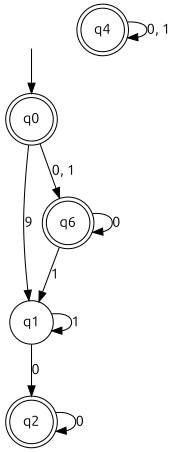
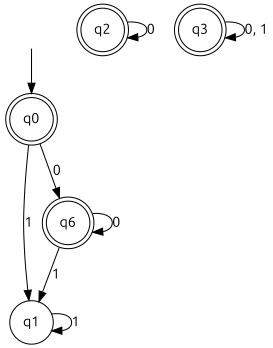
node "q4": label "q4" -> "q3"
edge "q0" -> "q6": label "0, 1" -> "0"
edge "q0" -> "q1": label "9" -> "1"
edge "q1" -> "q2": removed, label "0"
